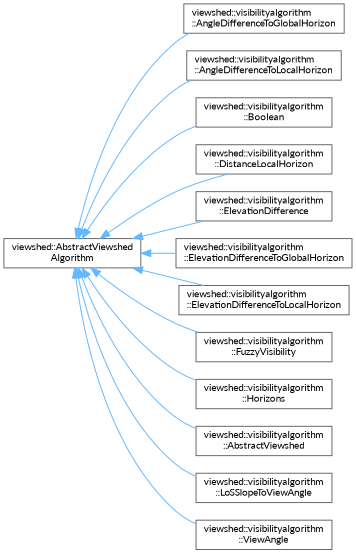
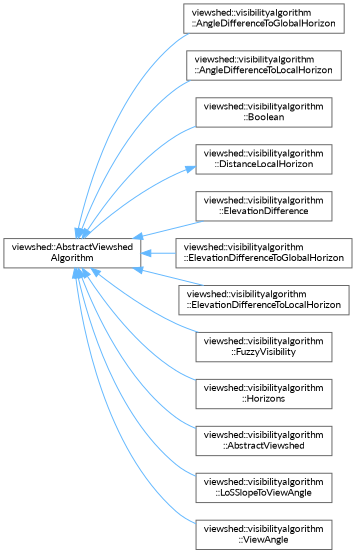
edge "viewshed::visibilityalgorithm ::DistanceLocalHorizon" -> "viewshed::AbstractViewshed Algorithm": reversed
